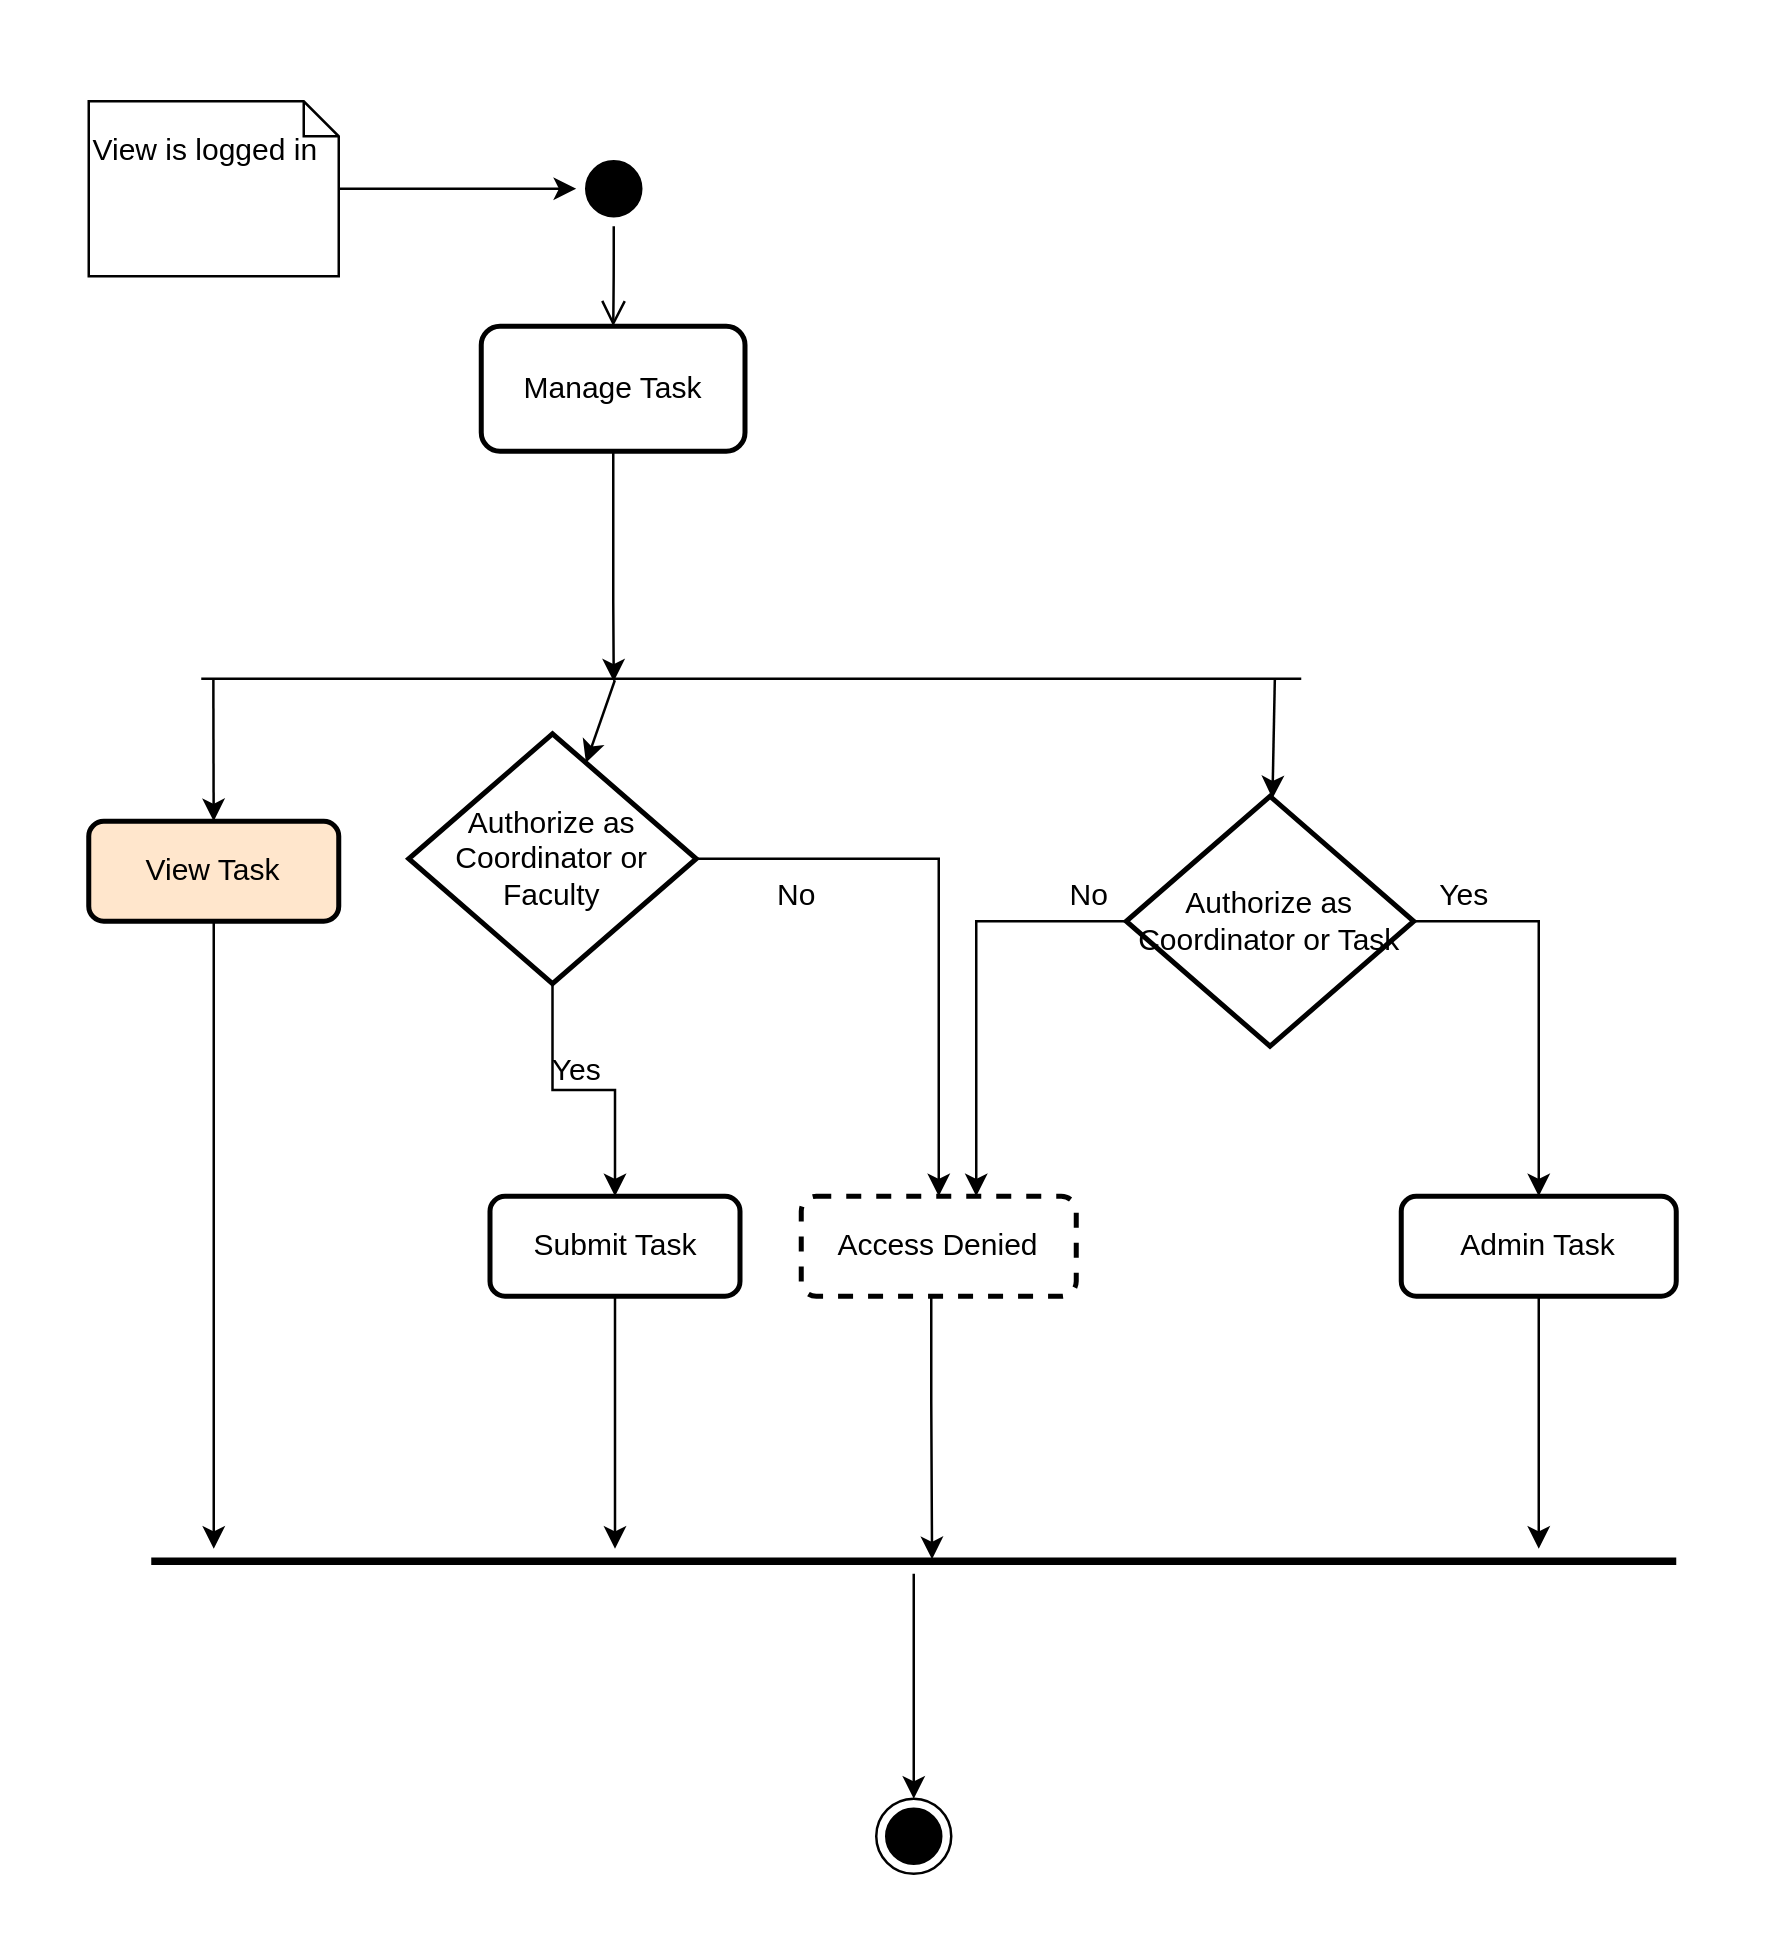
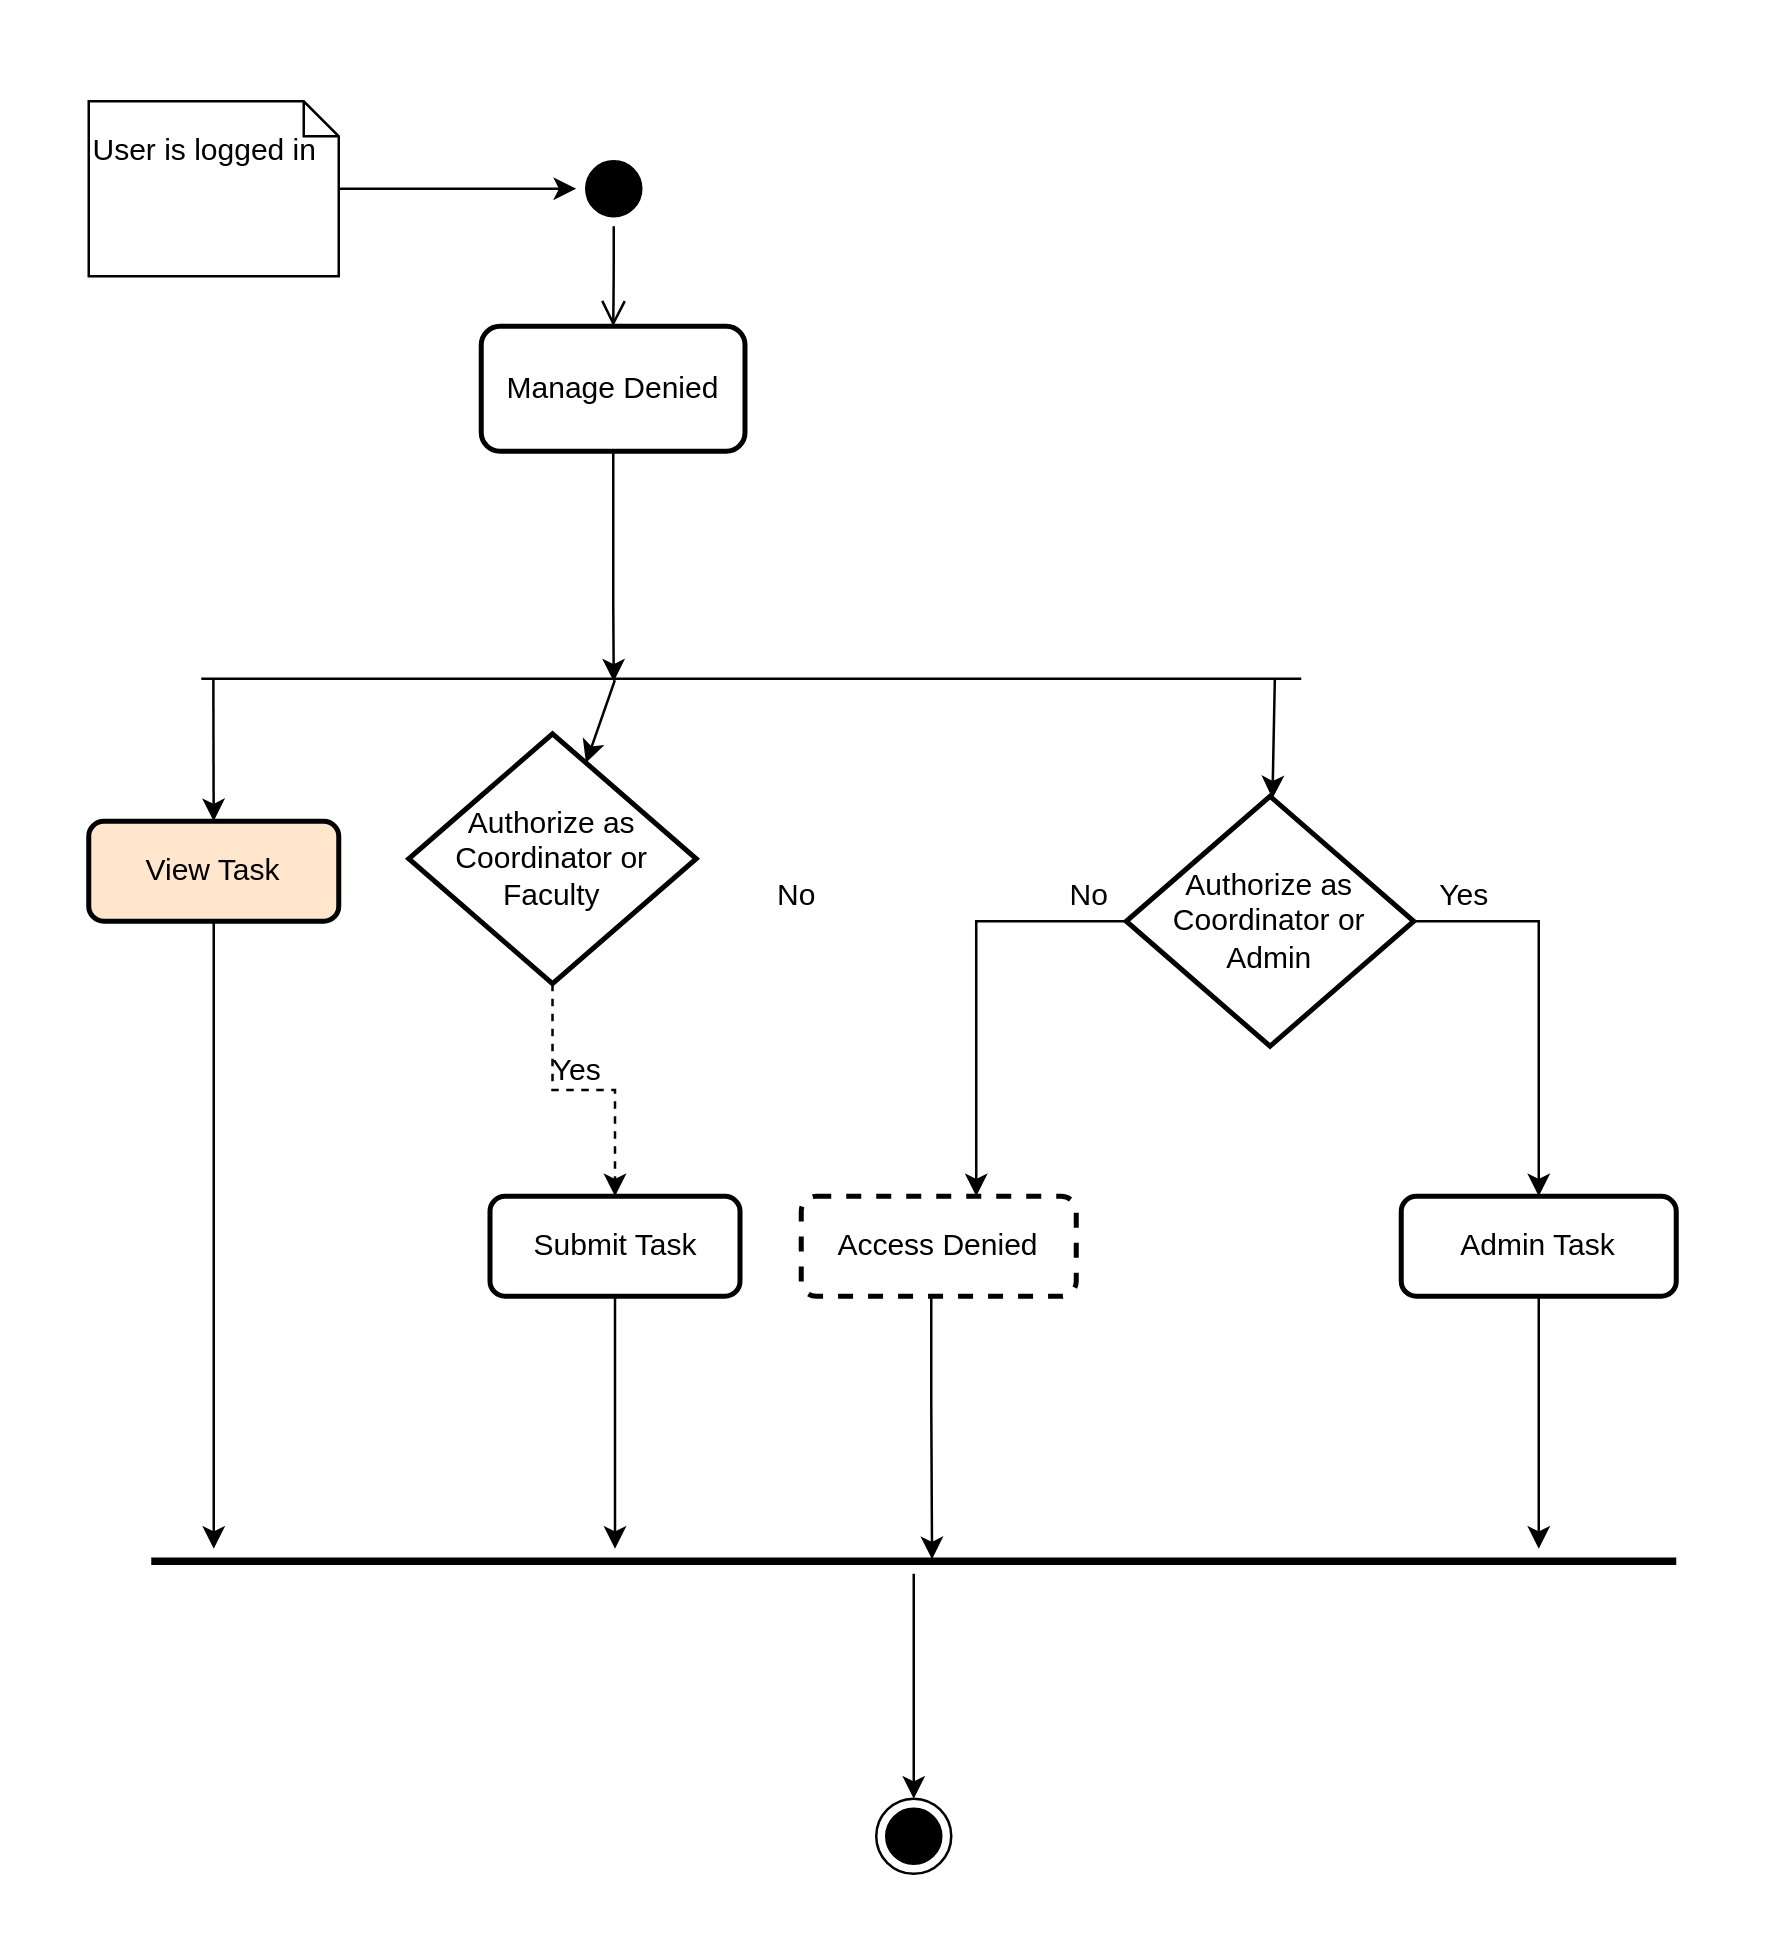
node "View is logged in": label "View is logged in" -> "User is logged in"
node "Manage Task": label "Manage Task" -> "Manage Denied"
edge "Authorize as Coordinator or Faculty" -> "Access Denied": removed
node "Authorize as Coordinator or Task": label "Authorize as Coordinator or Task" -> "Authorize as Coordinator or Admin"
edge "Authorize as Coordinator or Faculty" -> "Submit Task": style solid -> dashed
